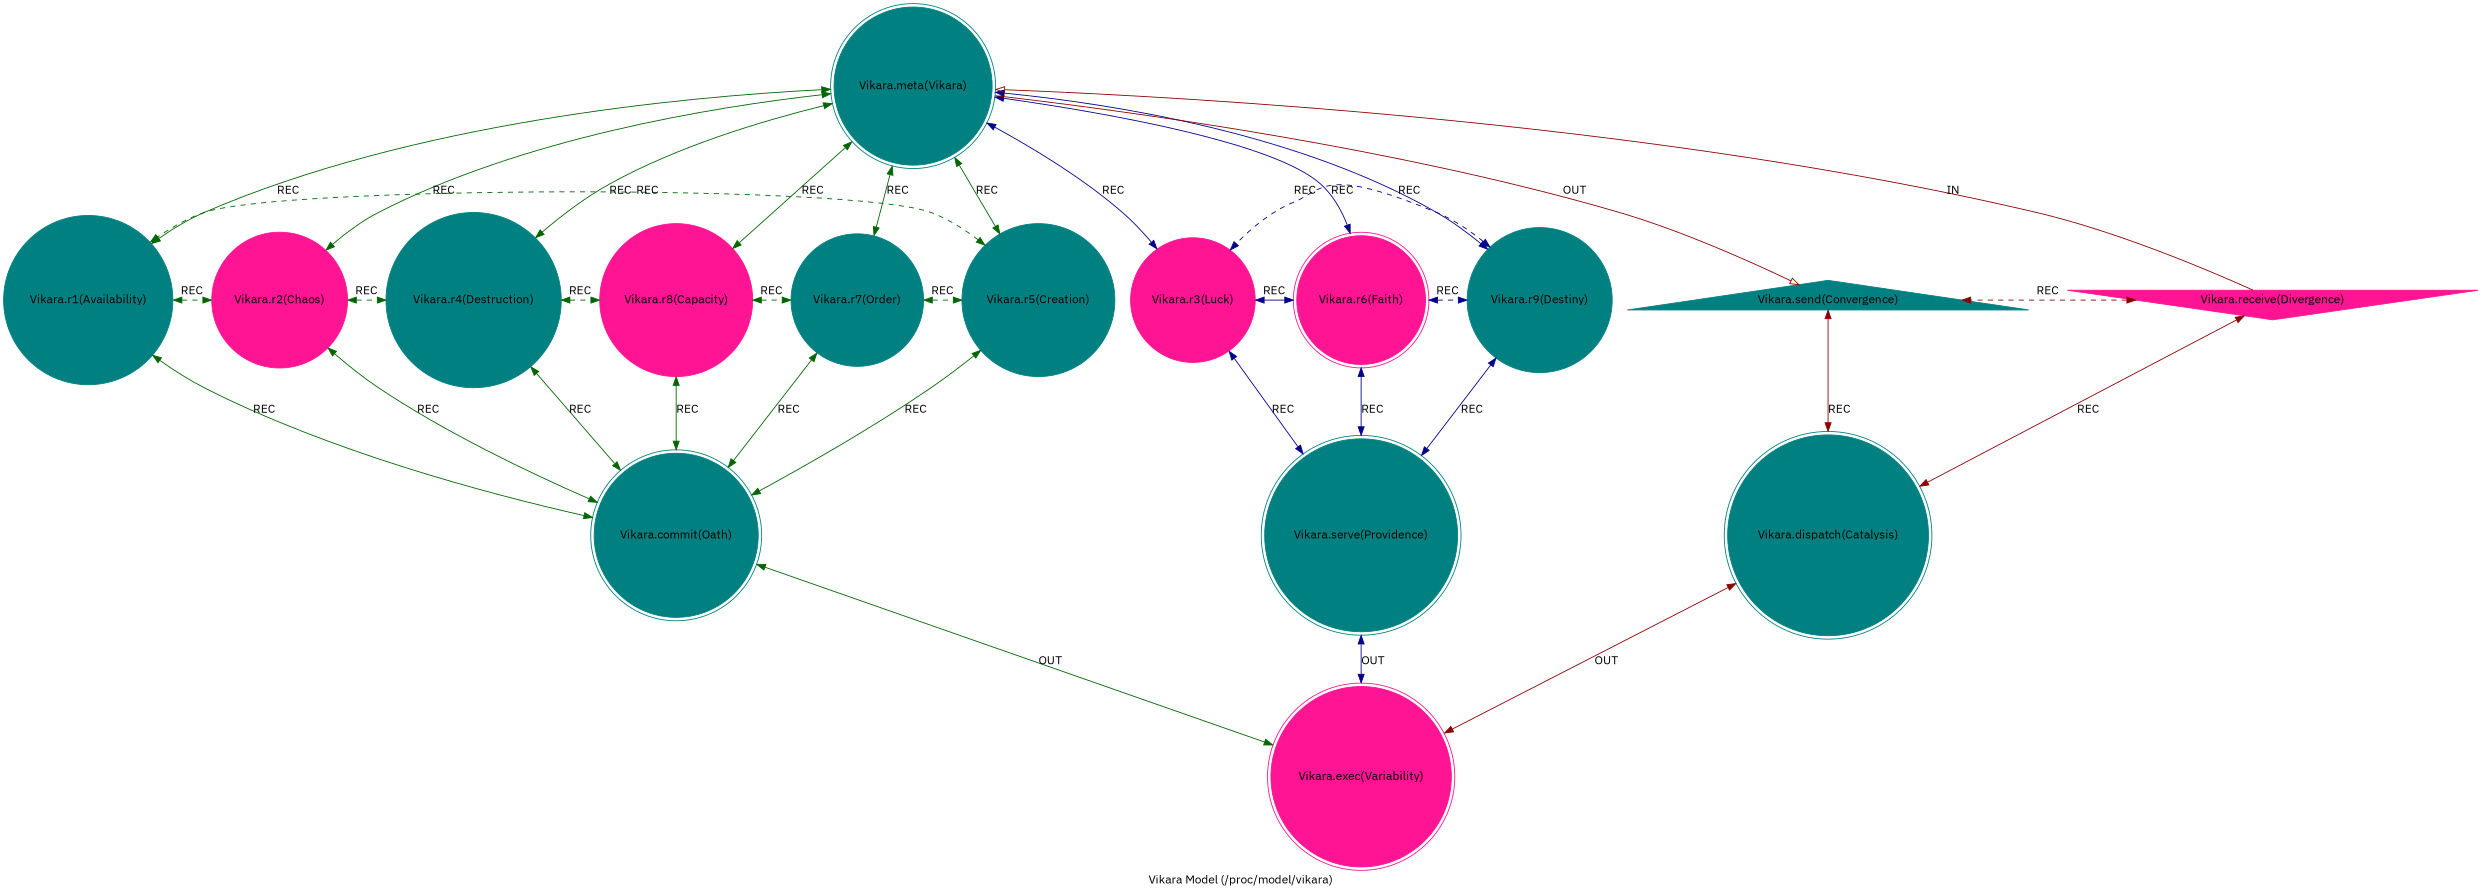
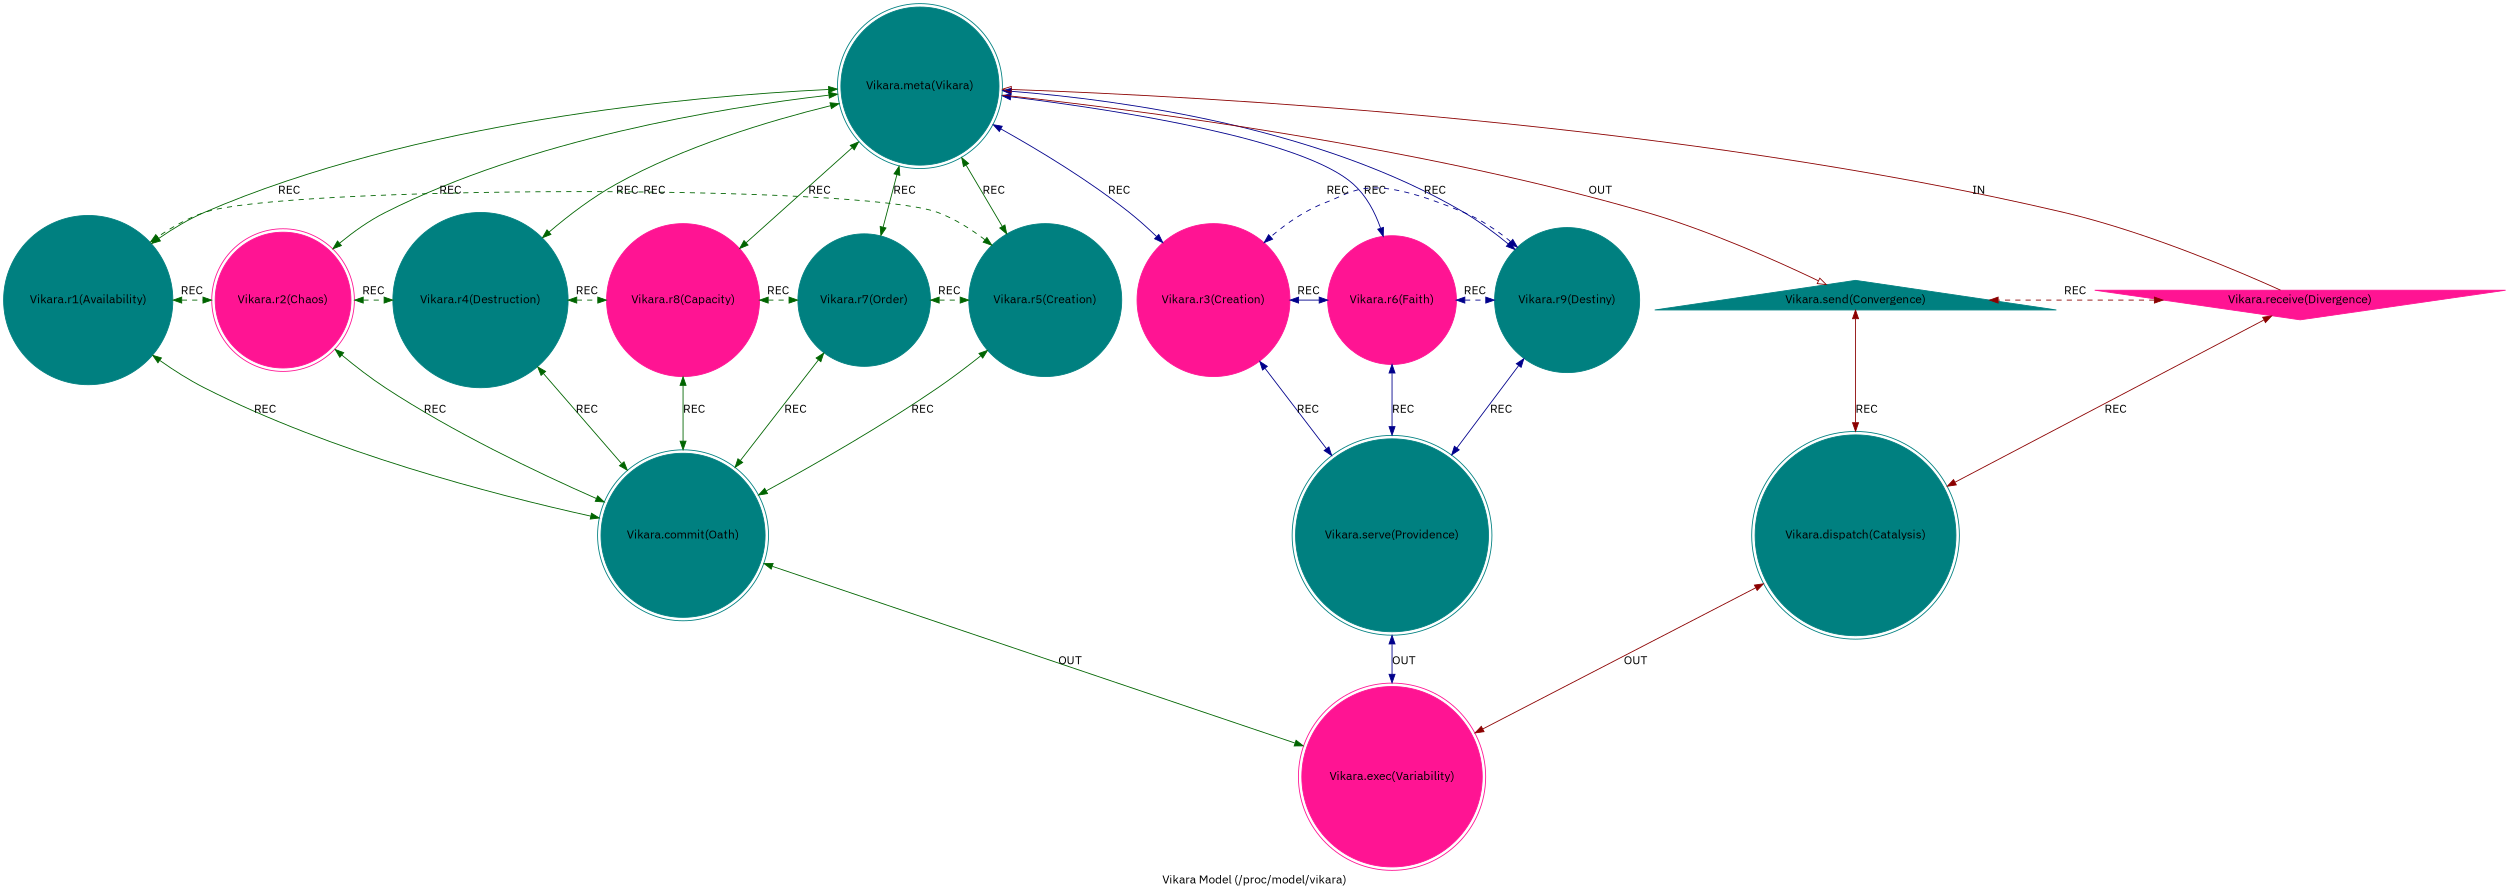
node "Vikara.r2(Chaos)": shape circle -> doublecircle
node "Vikara.r3(Luck)": label "Vikara.r3(Luck)" -> "Vikara.r3(Creation)"
node "Vikara.r6(Faith)": shape doublecircle -> circle
